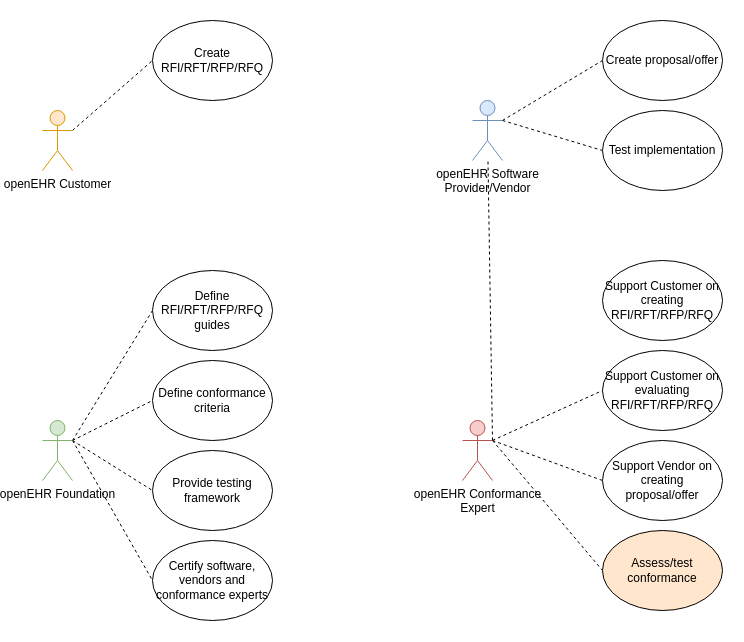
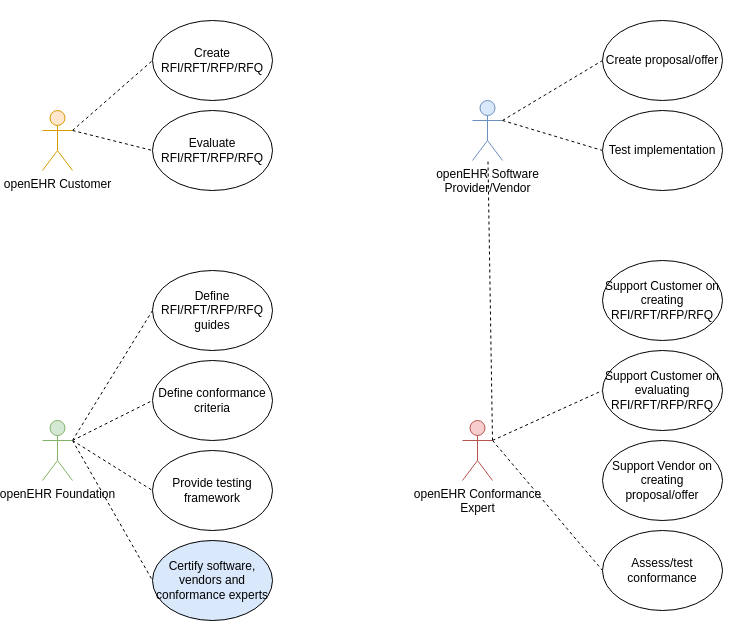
edge "openEHR Customer" -- "Evaluate RFI/RFT/RFP/RFQ": added
node "Evaluate RFI/RFT/RFP/RFQ": added
edge "openEHR Conformance Expert" -- "Support Vendor on creating proposal/offer": removed
node "Assess/test conformance": fillcolor #ffe6cc -> #ffffff
node "Certify software, vendors and conformance experts": fillcolor #ffffff -> #dae8fc
